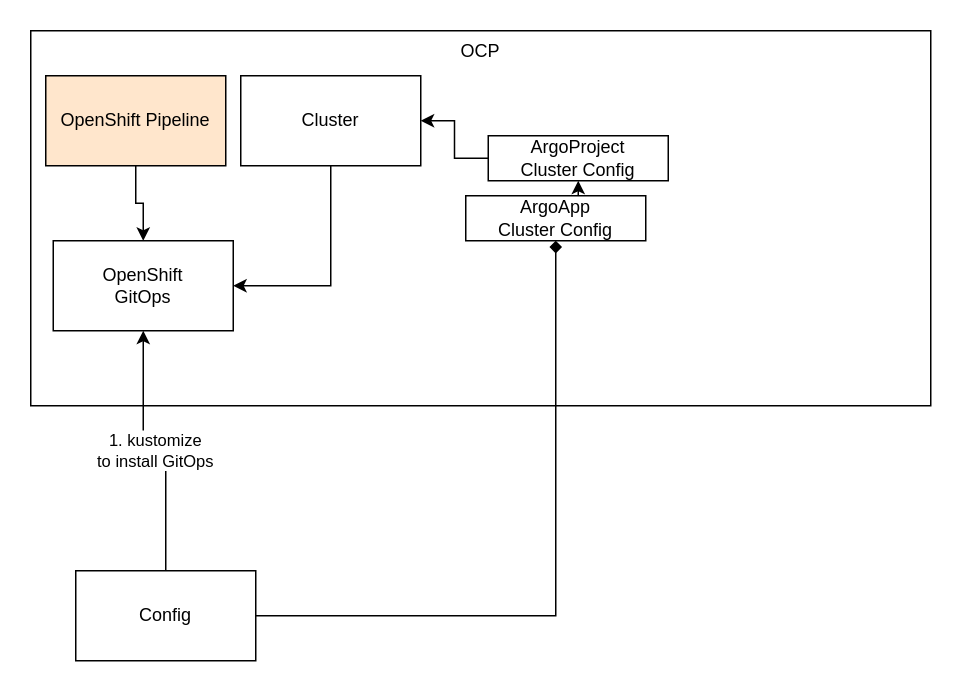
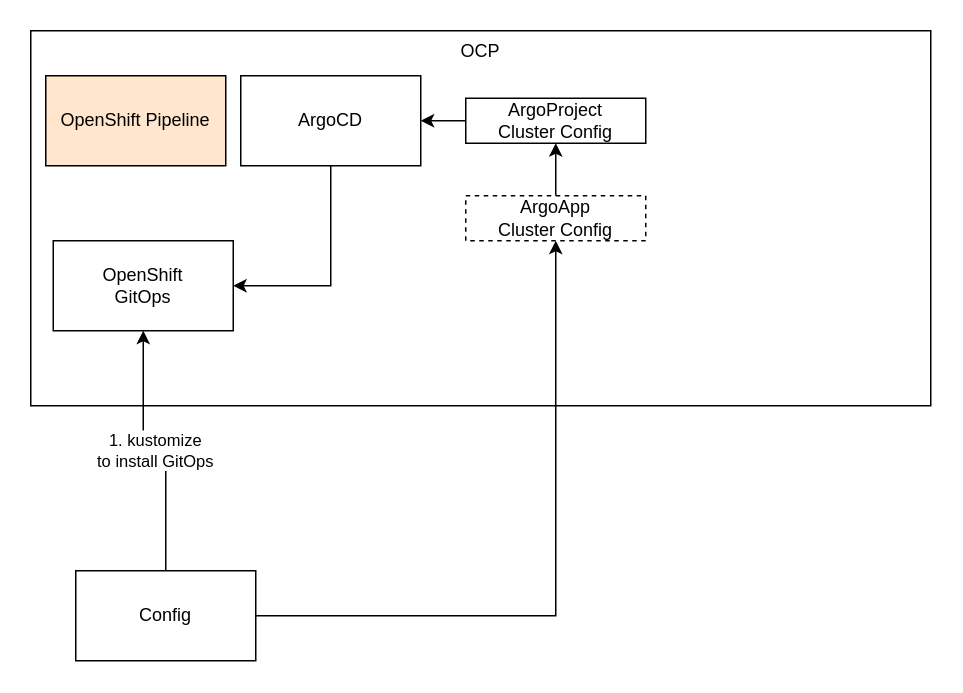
node "Cluster": label "Cluster" -> "ArgoCD"
node "ArgoProject Cluster Config": moved (578, 158) -> (556, 121)
edge "OpenShift Pipeline" -> "OpenShift GitOps": removed
node "ArgoApp Cluster Config": style solid -> dashed
edge "Config" -> "ArgoApp Cluster Config": arrowhead diamond -> classic
